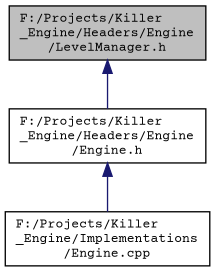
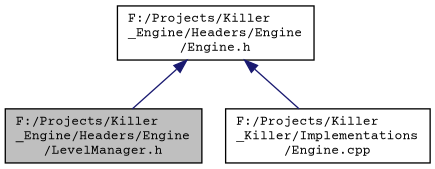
edge "F:/Projects/Killer _Engine/Headers/Engine /Engine.h" -> "F:/Projects/Killer _Engine/Headers/Engine /LevelManager.h": reversed
node "F:/Projects/Killer _Engine/Implementations /Engine.cpp": label "F:/Projects/Killer _Engine/Implementations /Engine.cpp" -> "F:/Projects/Killer _Killer/Implementations /Engine.cpp"
